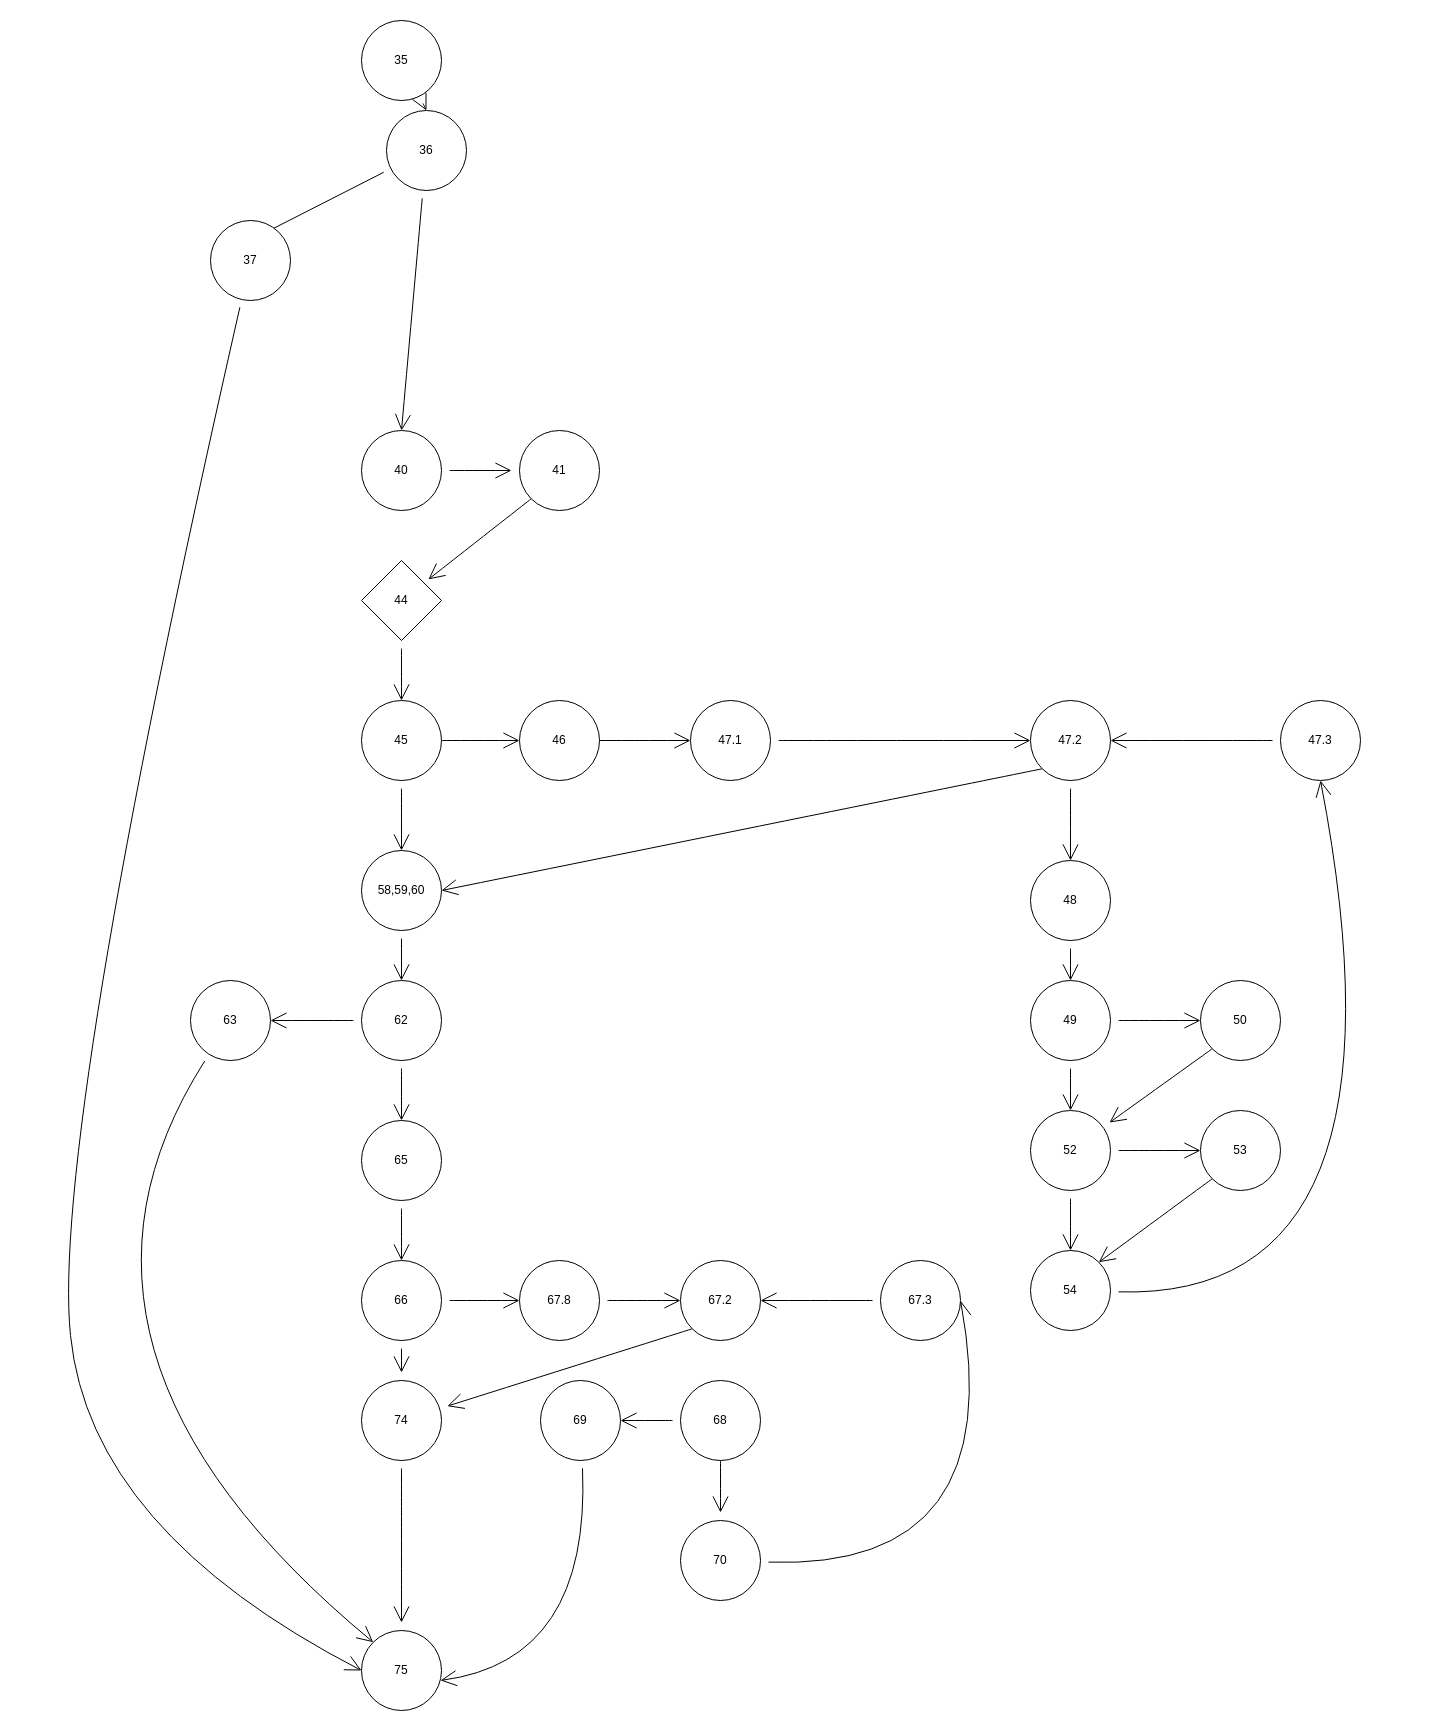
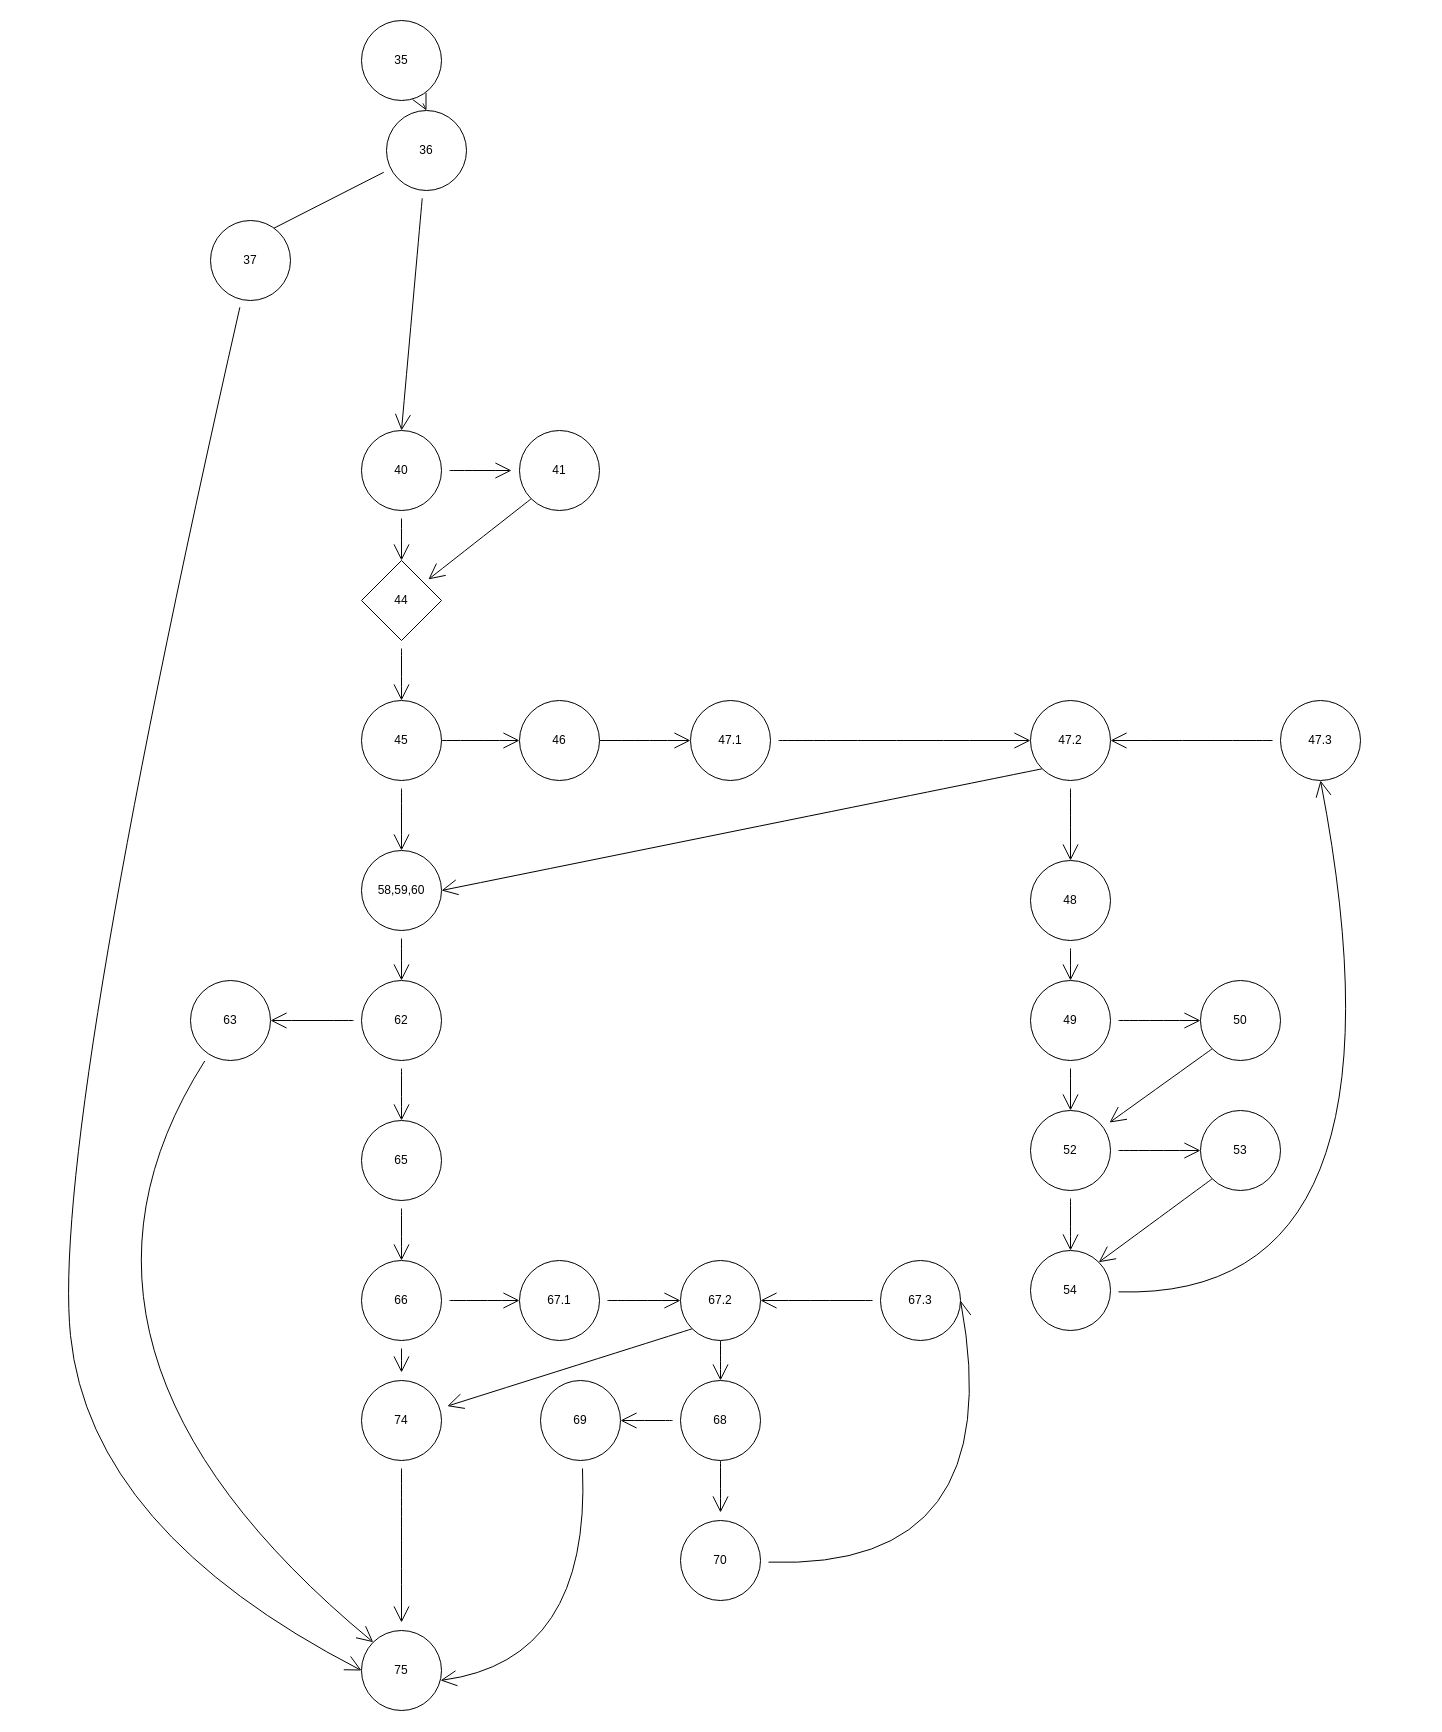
edge "40" -> "44": added
node "67.8": label "67.8" -> "67.1"
edge "67.2" -> "68": added
